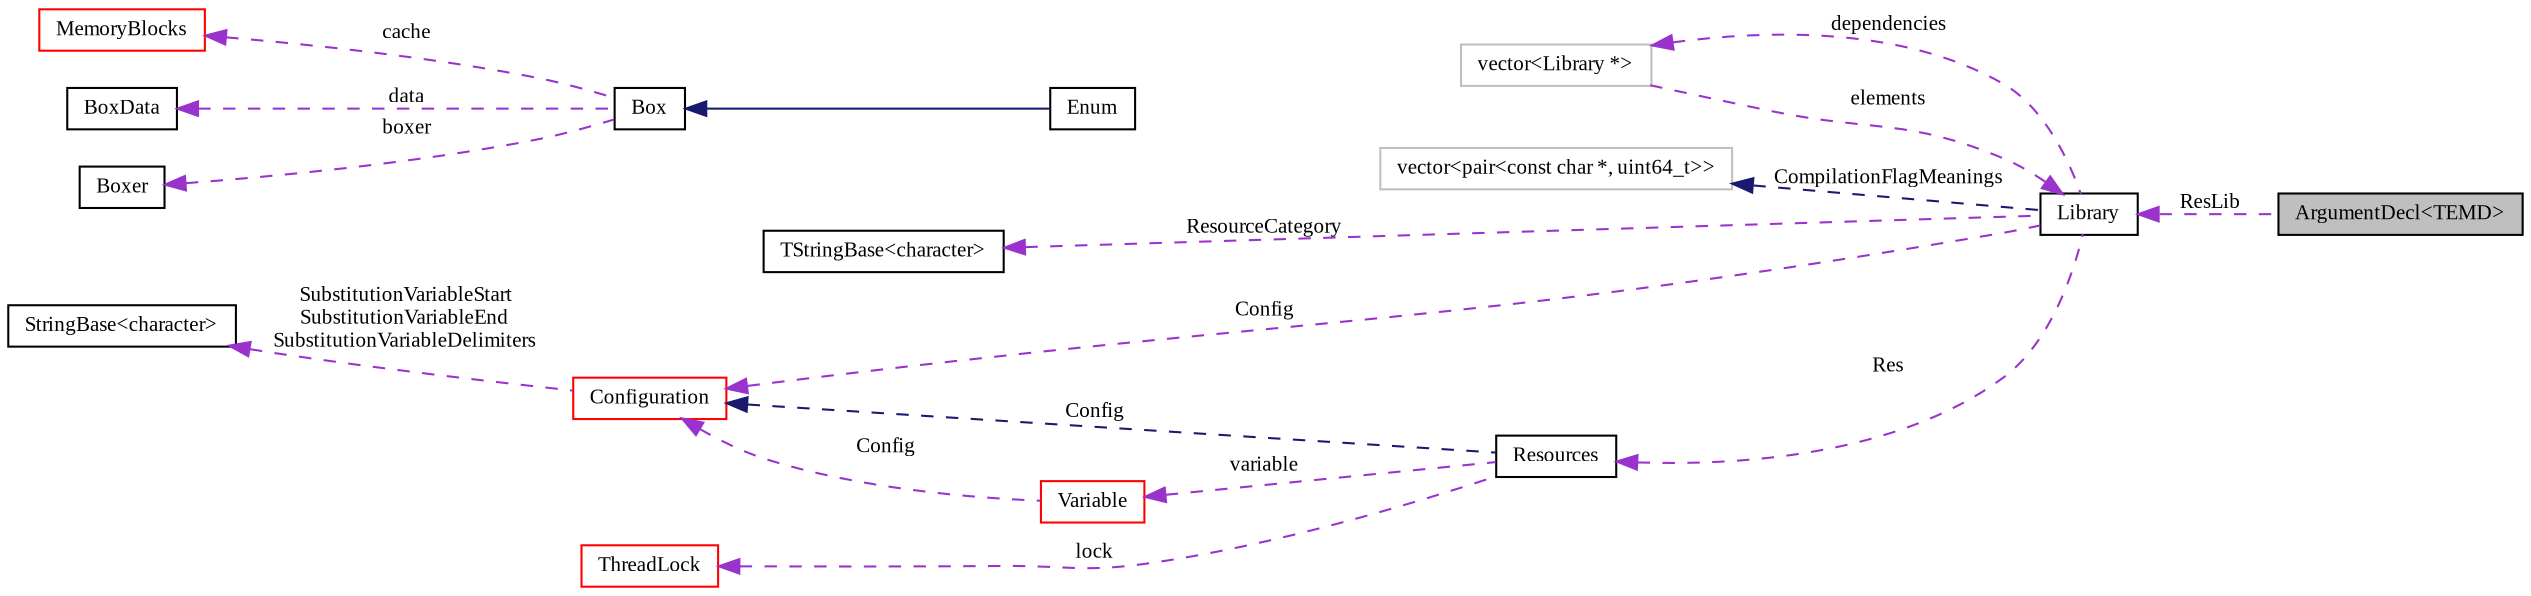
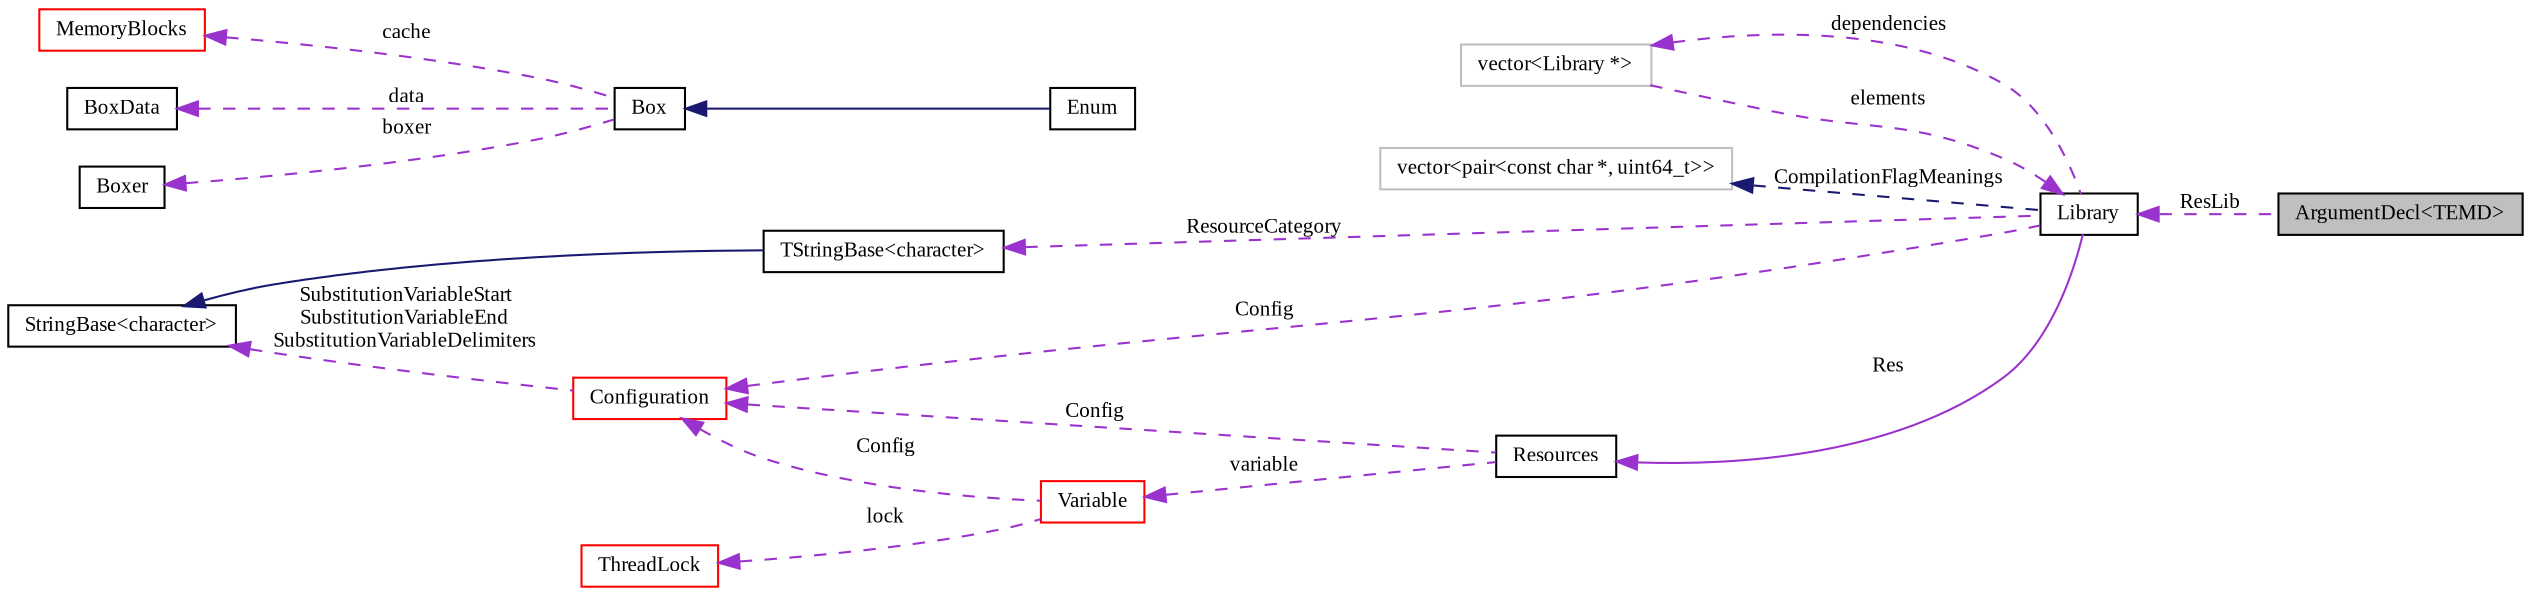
edge "TStringBase<character>" -> "StringBase<character>": added
edge "Library" -> "Resources": style dashed -> solid
edge "Resources" -> "Configuration": color midnightblue -> darkorchid3
edge "Resources" -> "ThreadLock": now "Variable" -> "ThreadLock"
